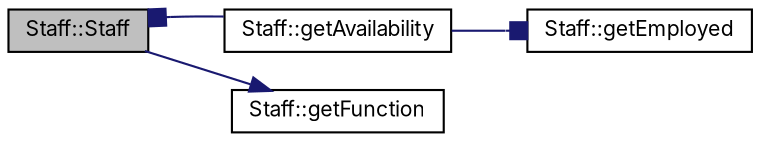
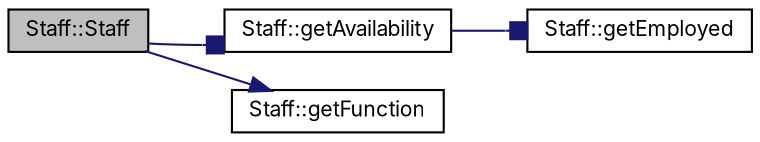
edge "Staff::getAvailability" -> "Staff::Staff": reversed
